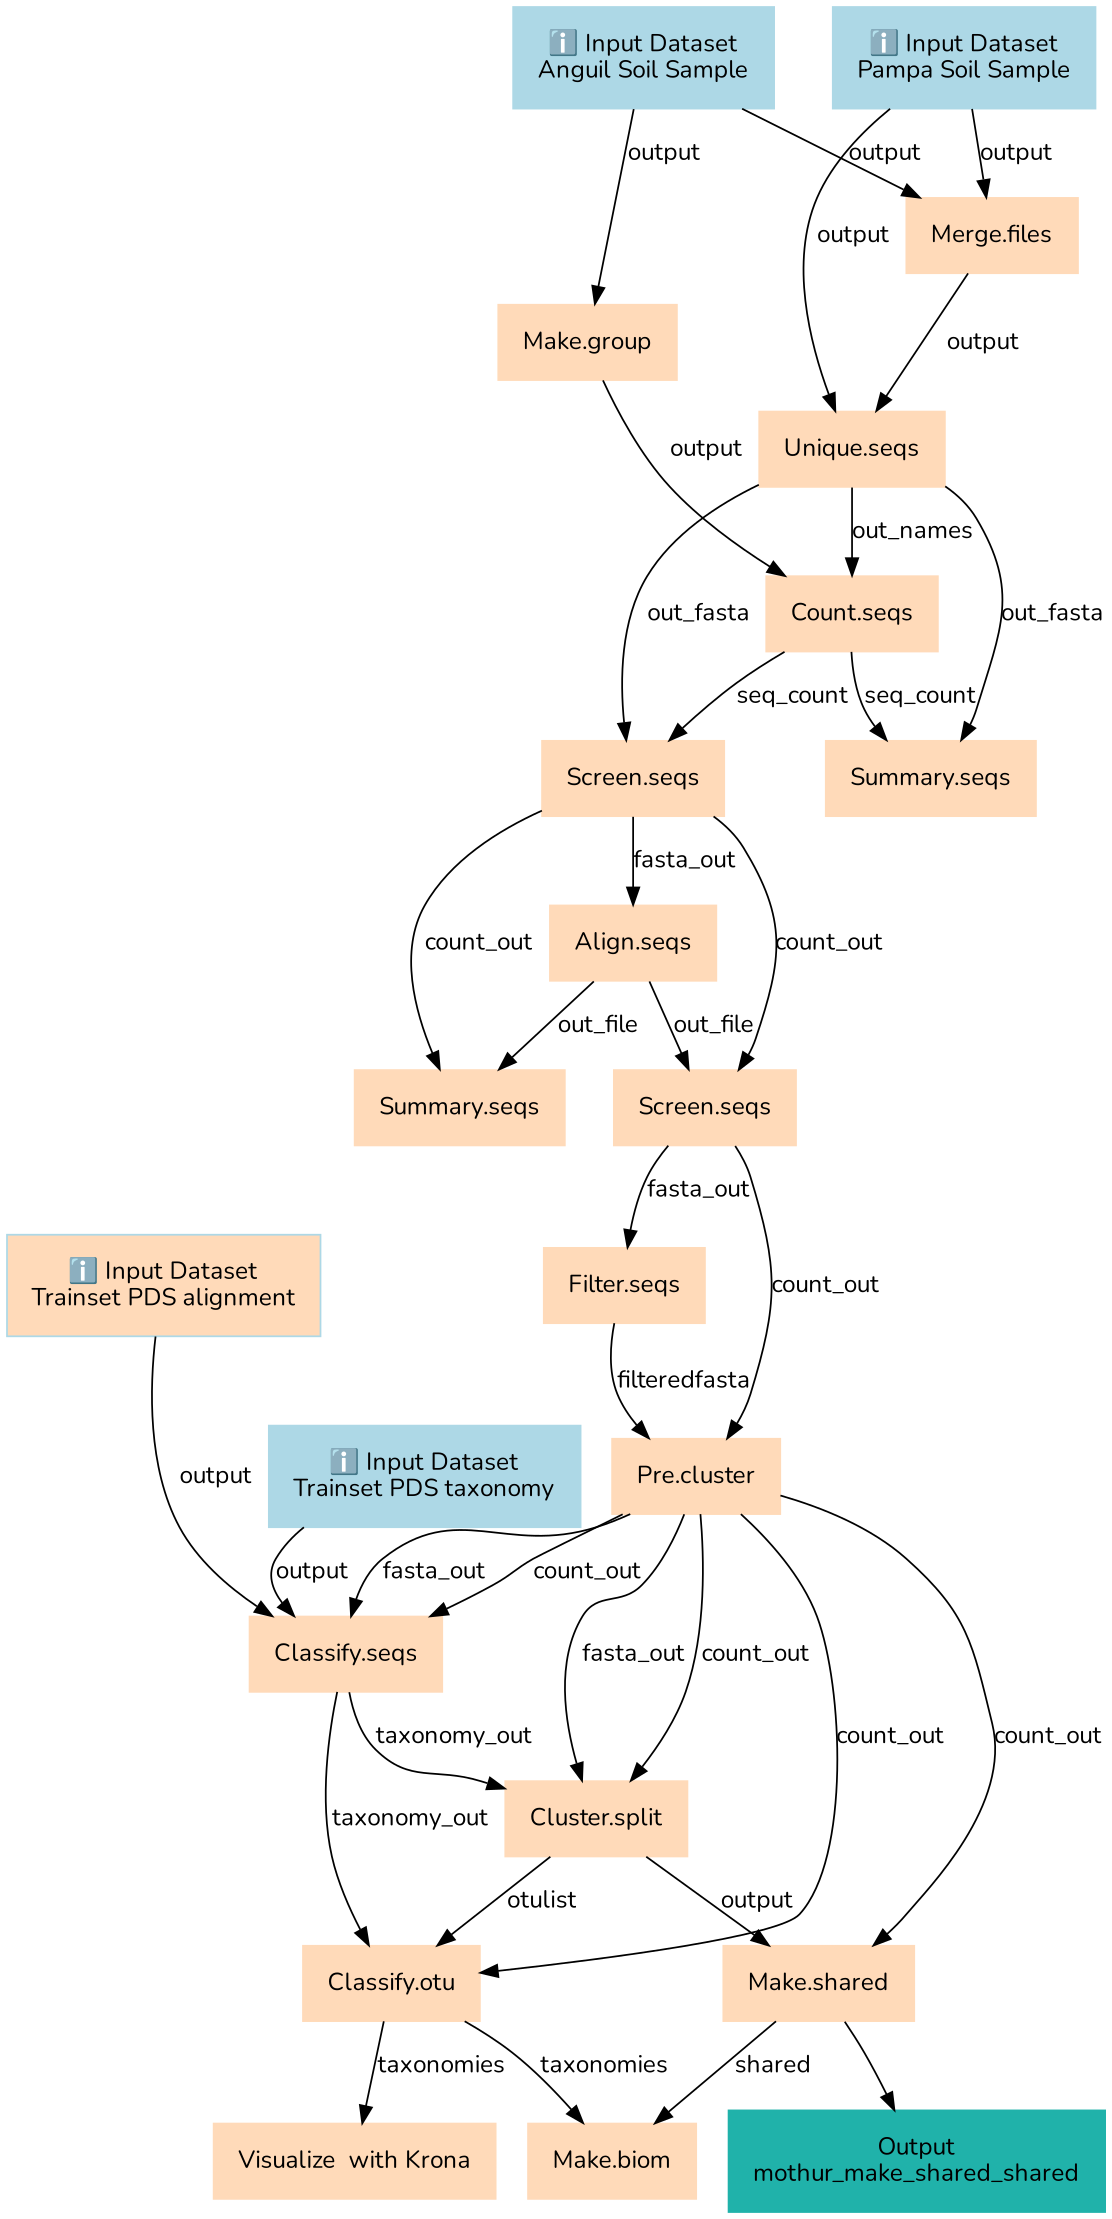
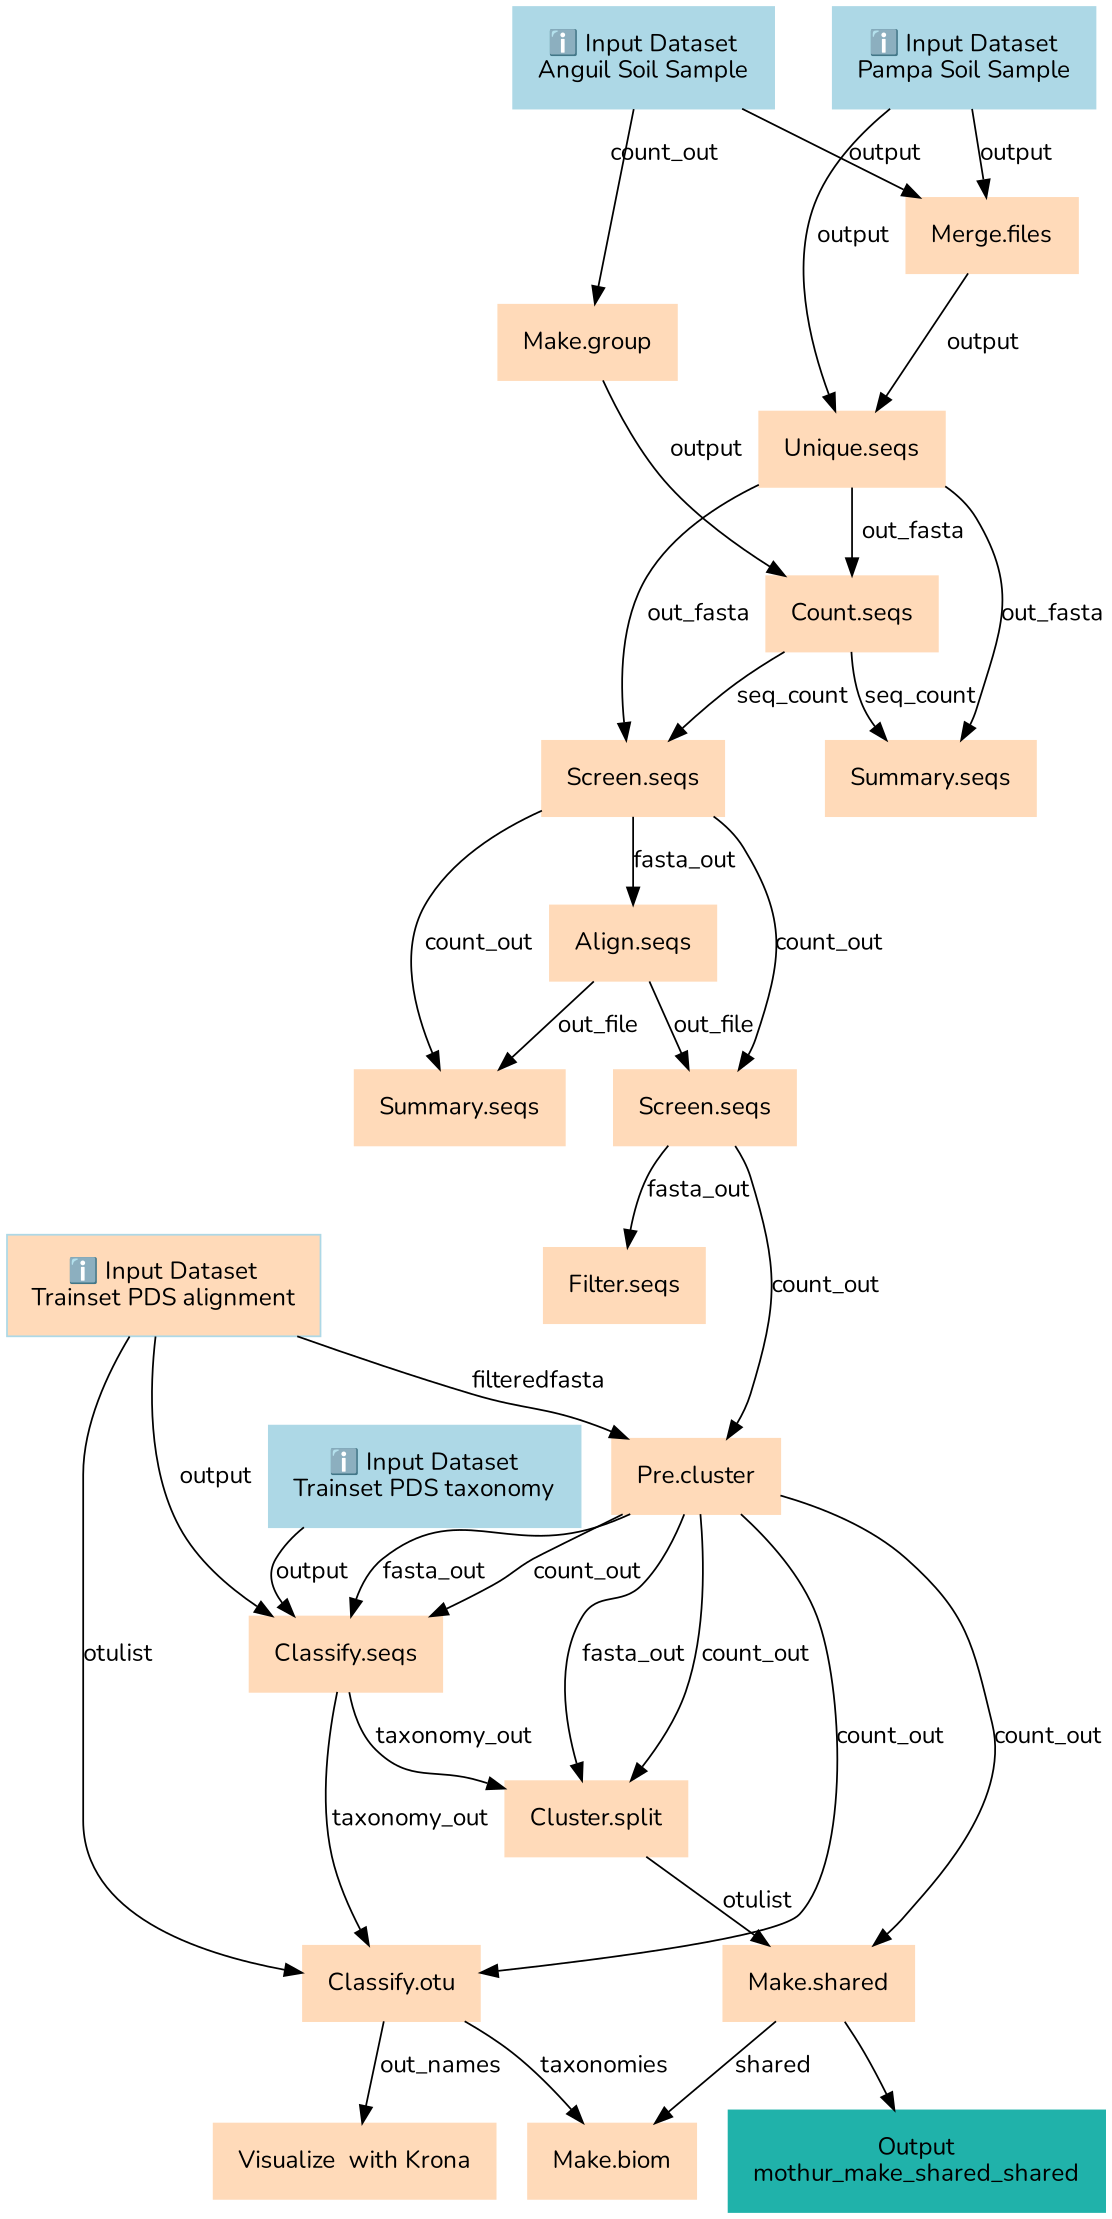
edge "ℹ️ Input Dataset Anguil Soil Sample" -> "Make.group": label "output" -> "count_out"
edge "Unique.seqs" -> "Count.seqs": label "out_names" -> "out_fasta"
edge "Filter.seqs" -> "Pre.cluster": now "ℹ️ Input Dataset Trainset PDS alignment" -> "Pre.cluster"
edge "Cluster.split" -> "Classify.otu": now "ℹ️ Input Dataset Trainset PDS alignment" -> "Classify.otu"
edge "Cluster.split" -> "Make.shared": label "output" -> "otulist"
edge "Classify.otu" -> "Visualize  with Krona": label "taxonomies" -> "out_names"
